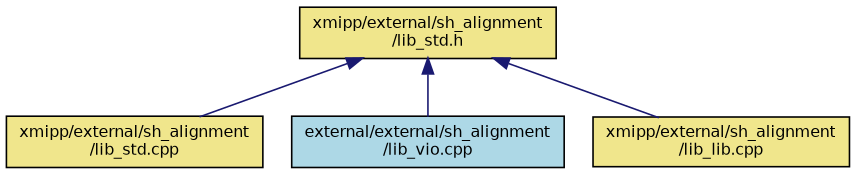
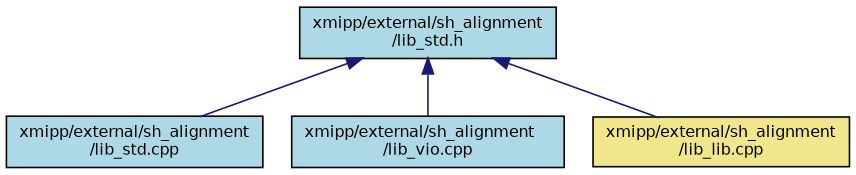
node "xmipp/external/sh_alignment /lib_std.h": fillcolor khaki -> lightblue
node "xmipp/external/sh_alignment /lib_std.cpp": fillcolor khaki -> lightblue
node "external/external/sh_alignment /lib_vio.cpp": label "external/external/sh_alignment /lib_vio.cpp" -> "xmipp/external/sh_alignment /lib_vio.cpp"
